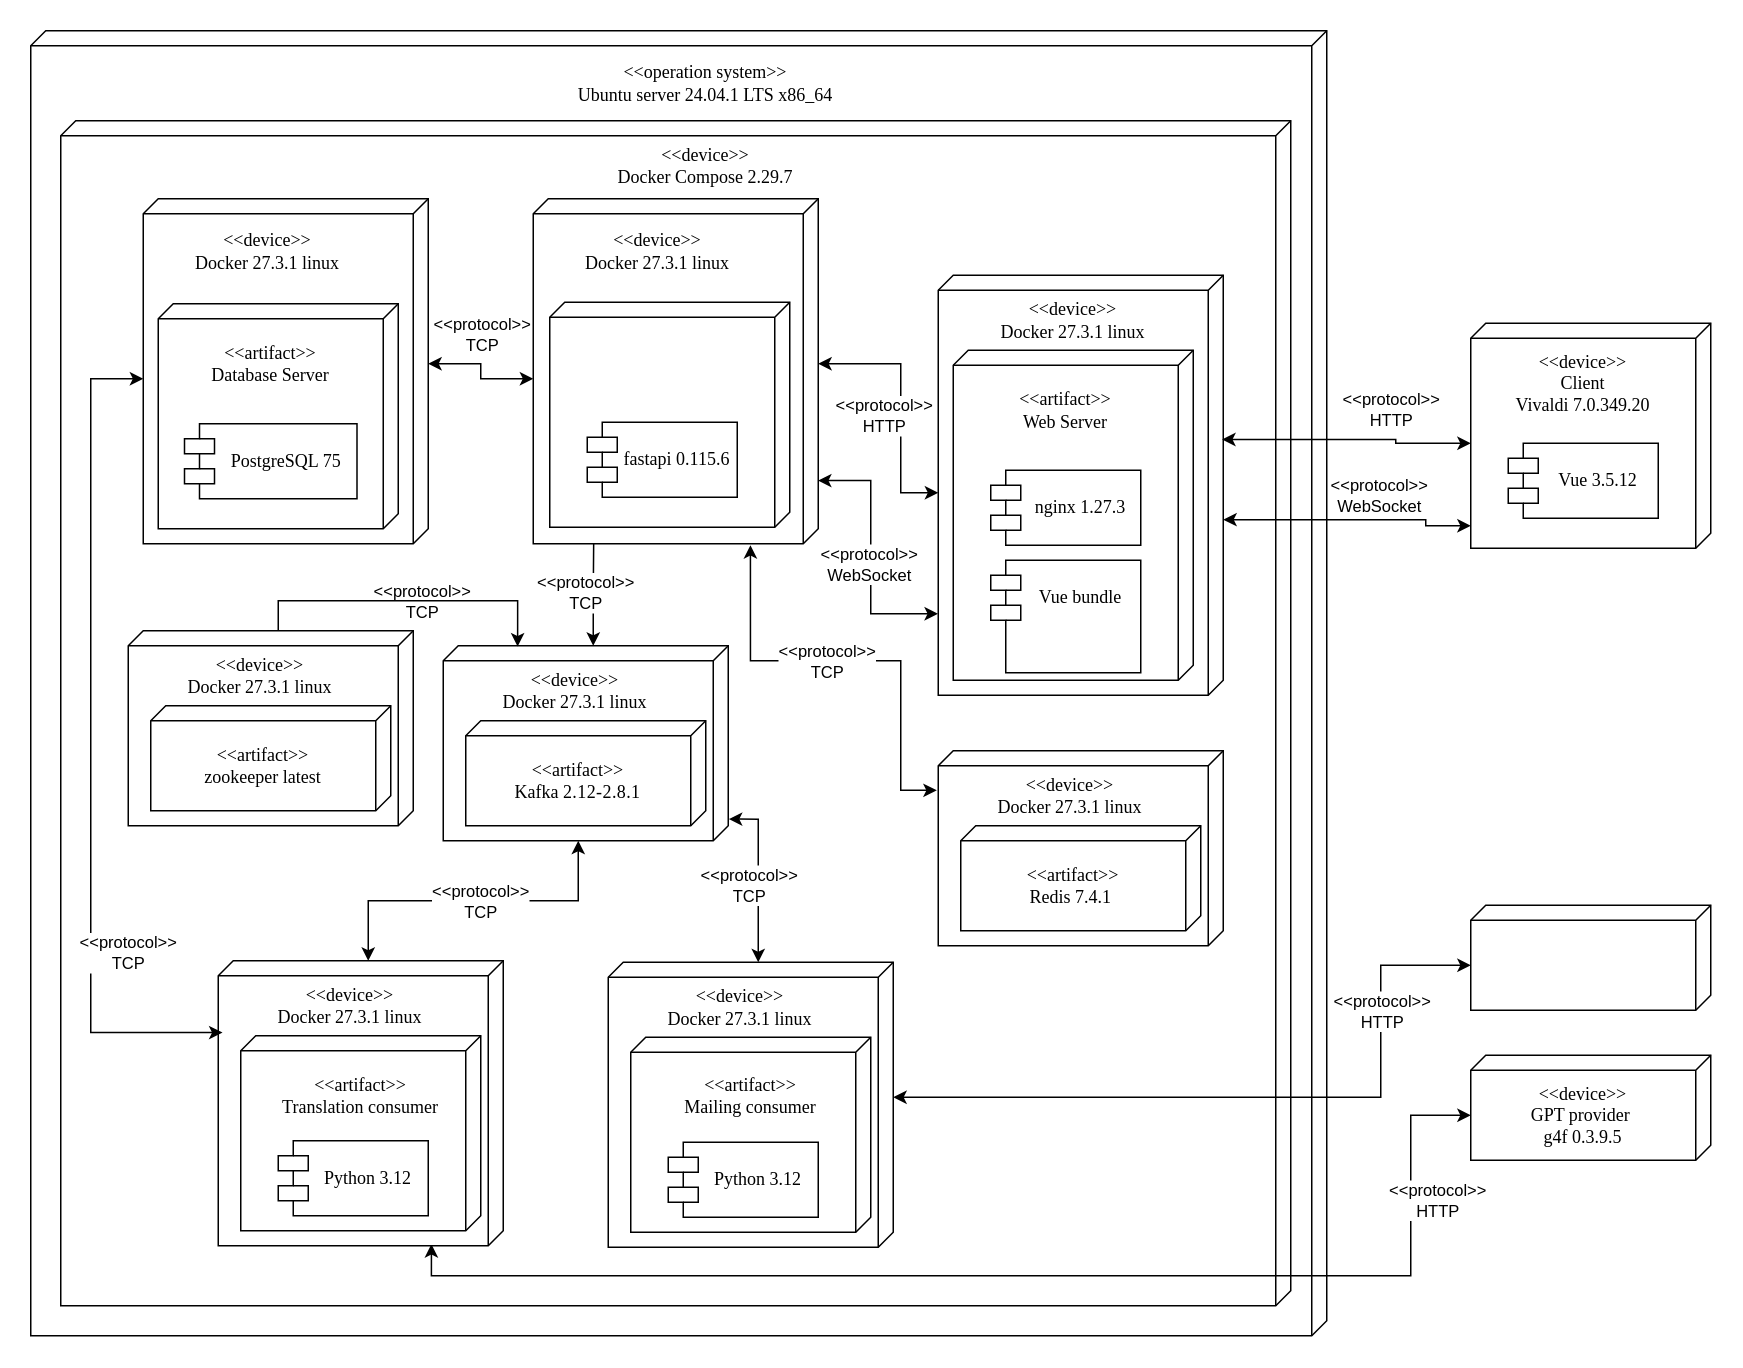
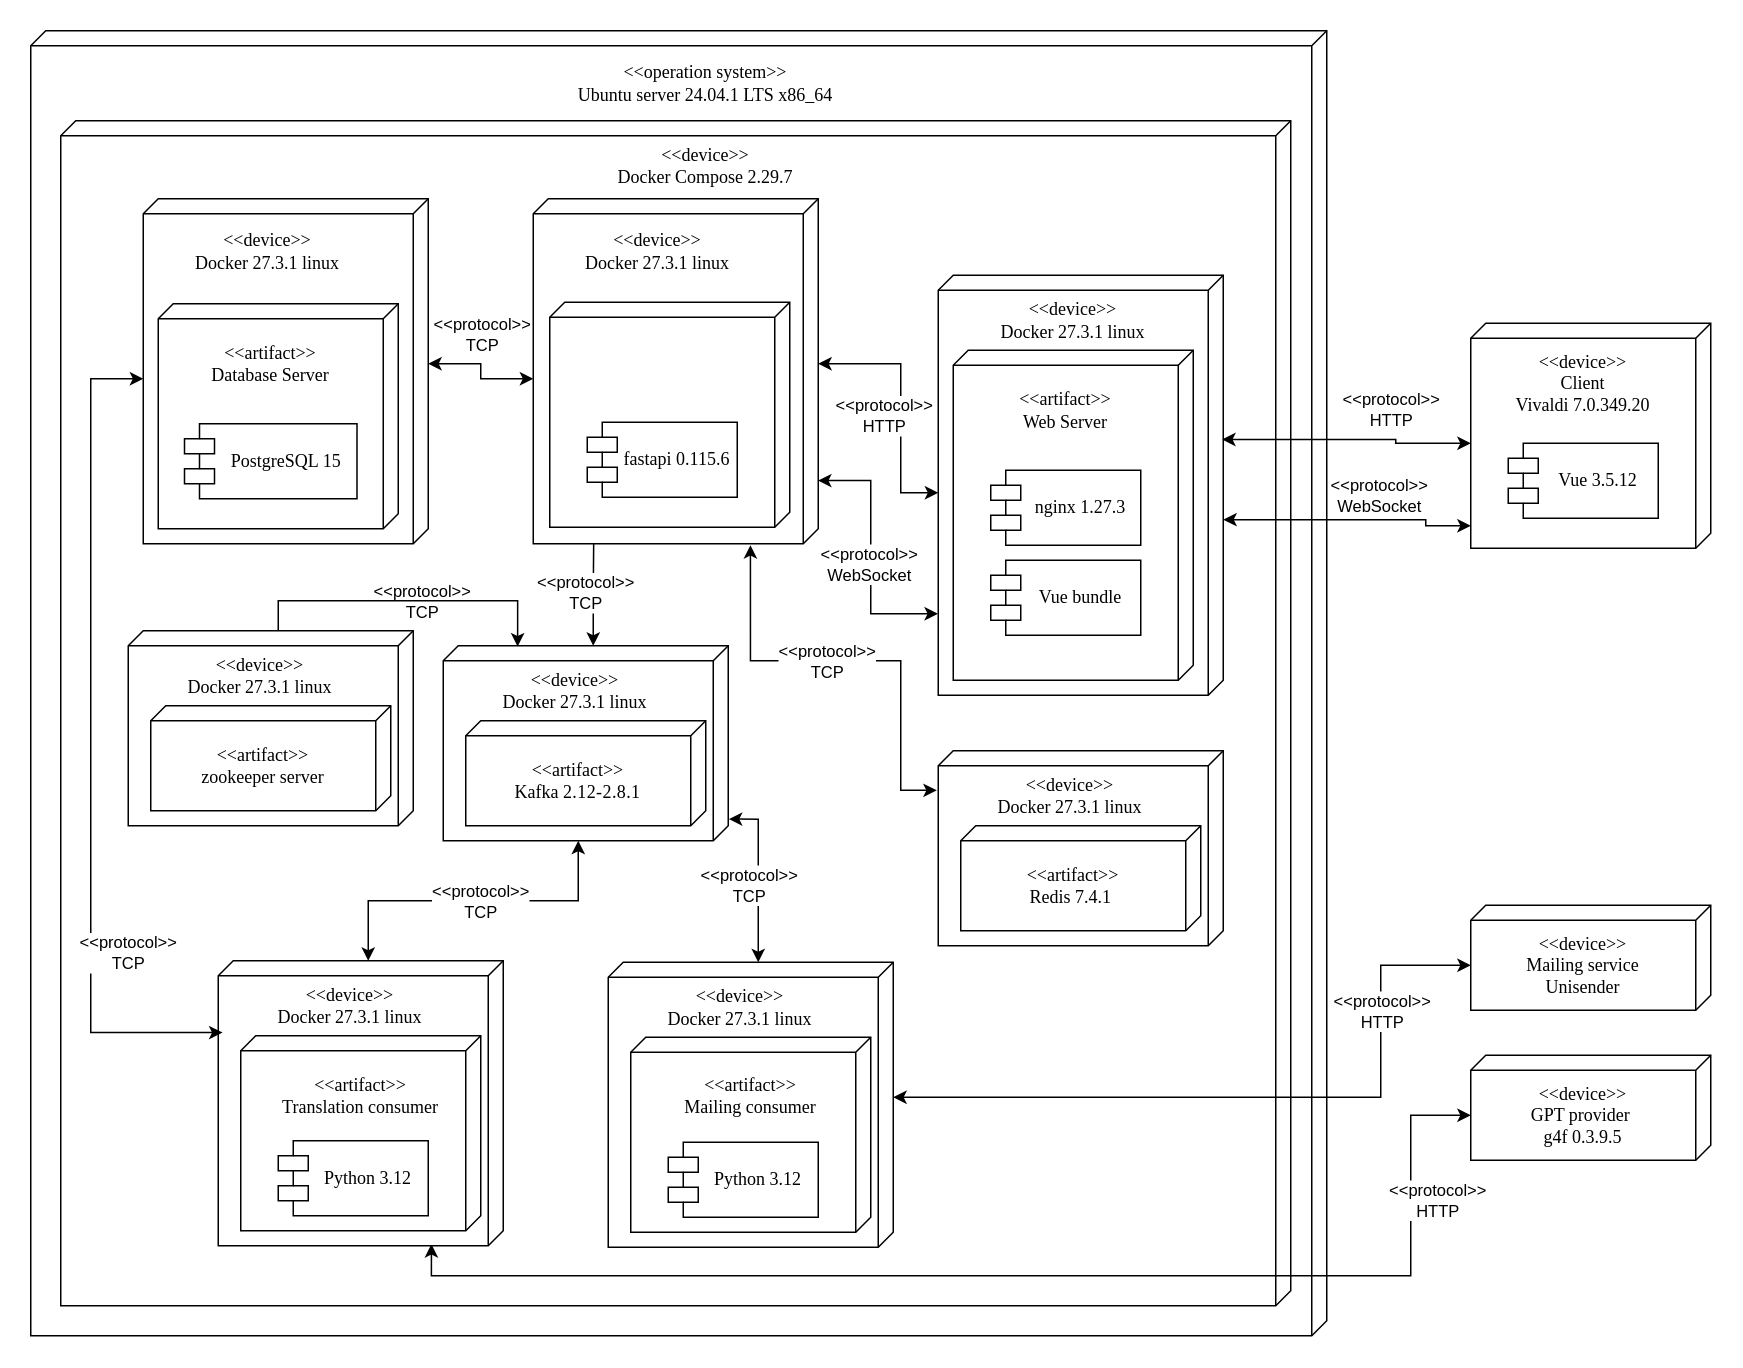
node "PostgreSQL 75": label "PostgreSQL 75" -> "PostgreSQL 15"
node "Vue bundle": size 150x113 -> 150x75
node "<<artifact>> zookeeper latest": label "<<artifact>> zookeeper latest" -> "<<artifact>> zookeeper server"
node "<<device>> Mailing service Unisender": added
